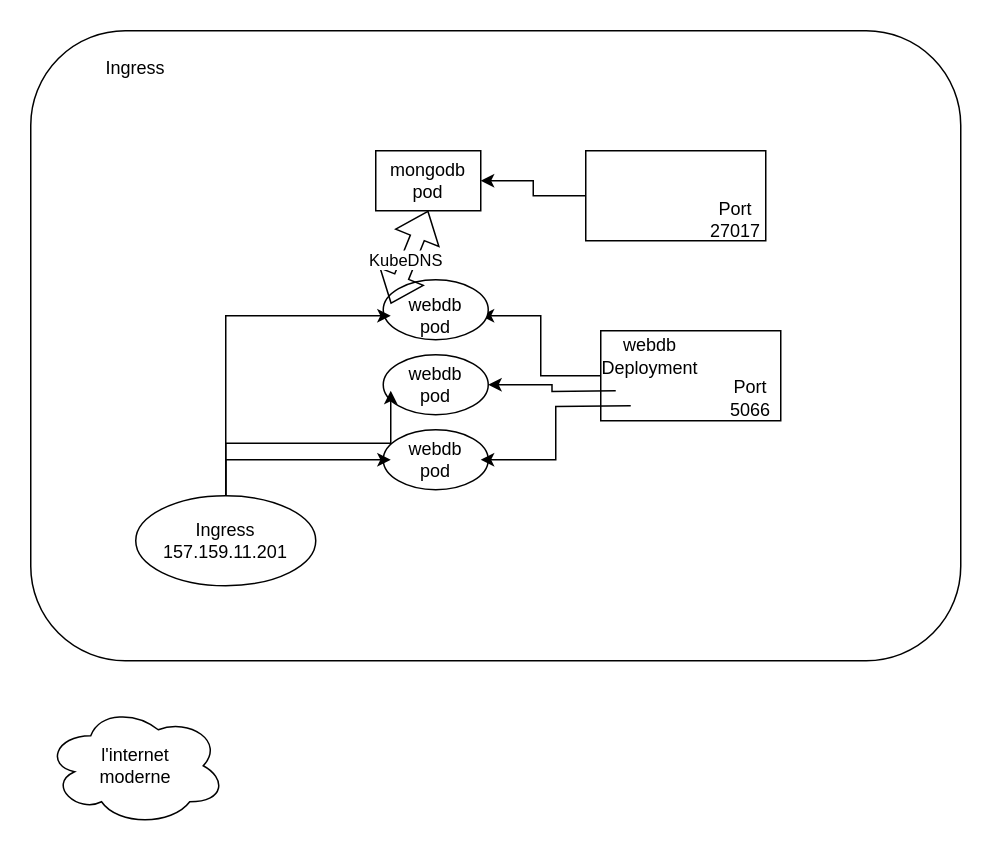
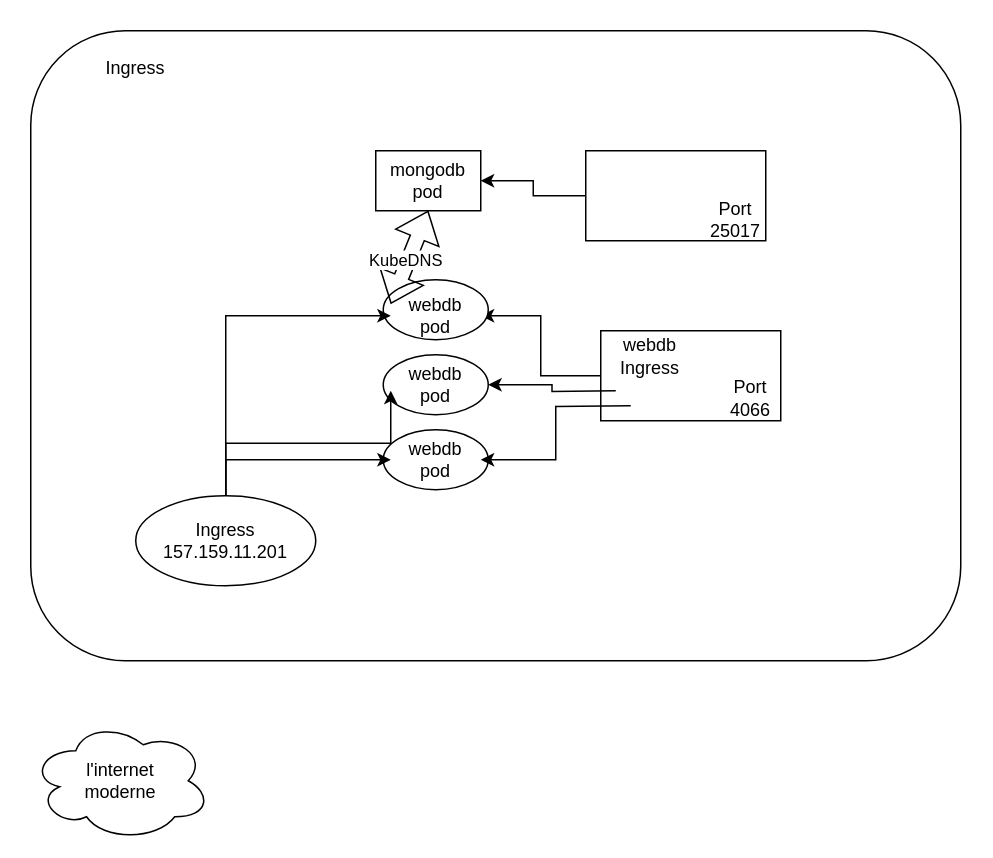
node "Port 27017": label "Port 27017" -> "Port 25017"
node "webdb Deployment": label "webdb Deployment" -> "webdb Ingress"
node "Port 5066": label "Port 5066" -> "Port 4066"
node "l'internet moderne": moved (136, 766) -> (121, 781)
